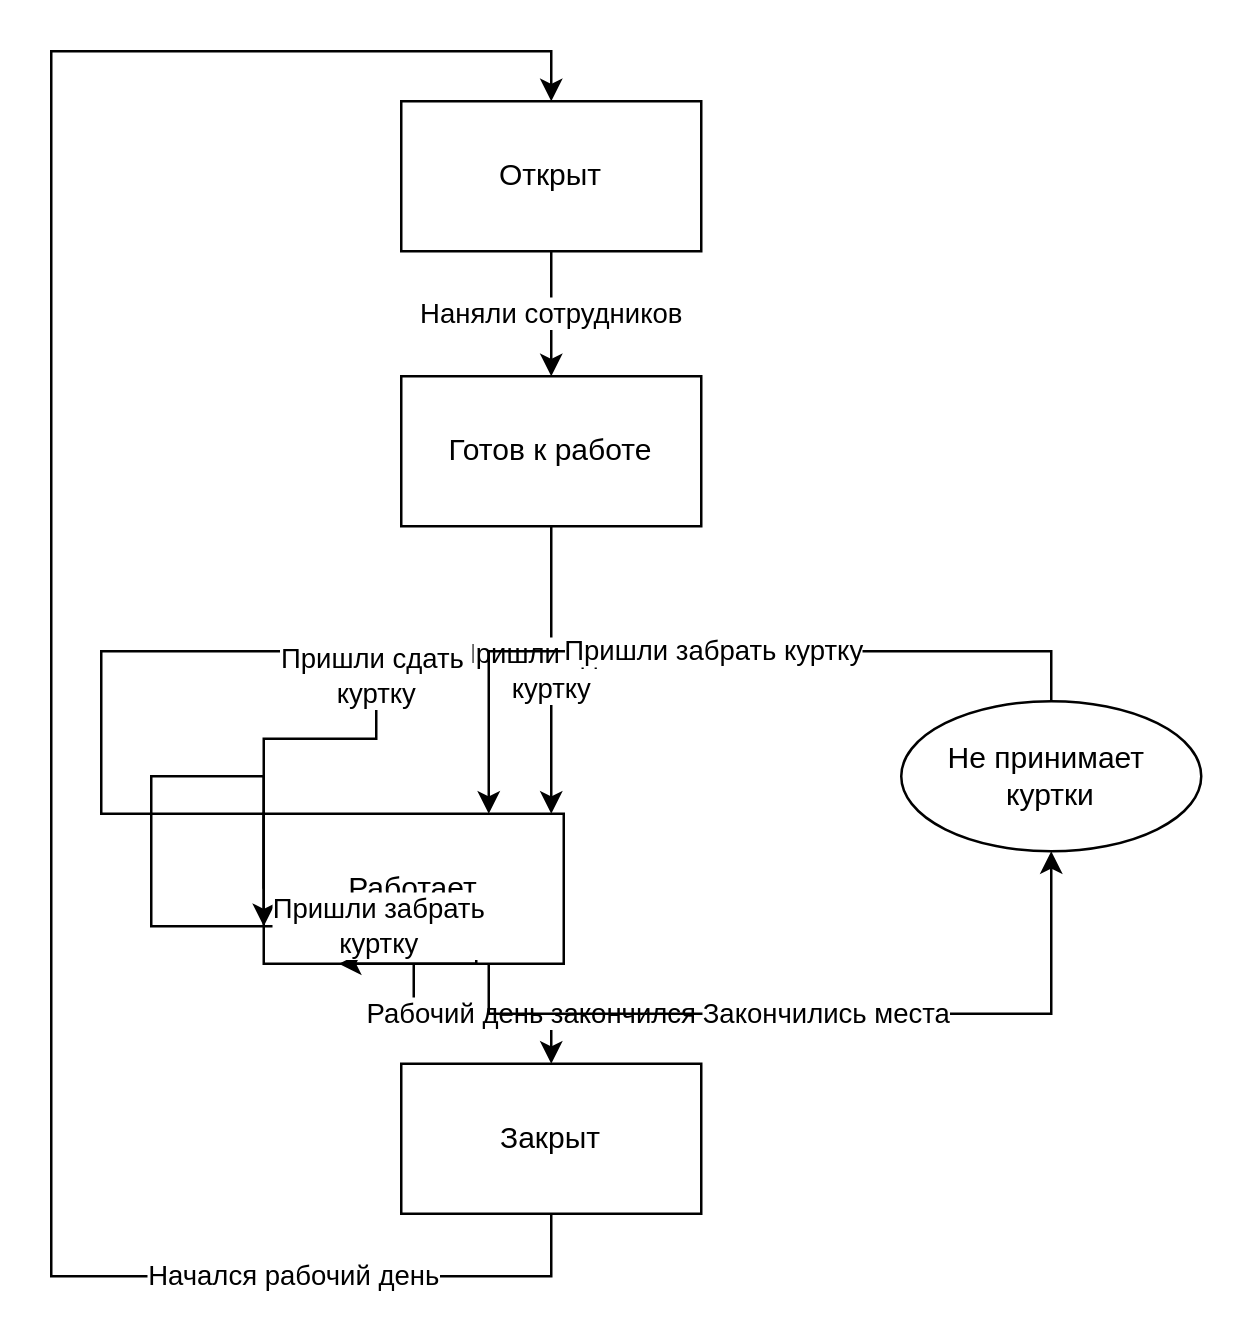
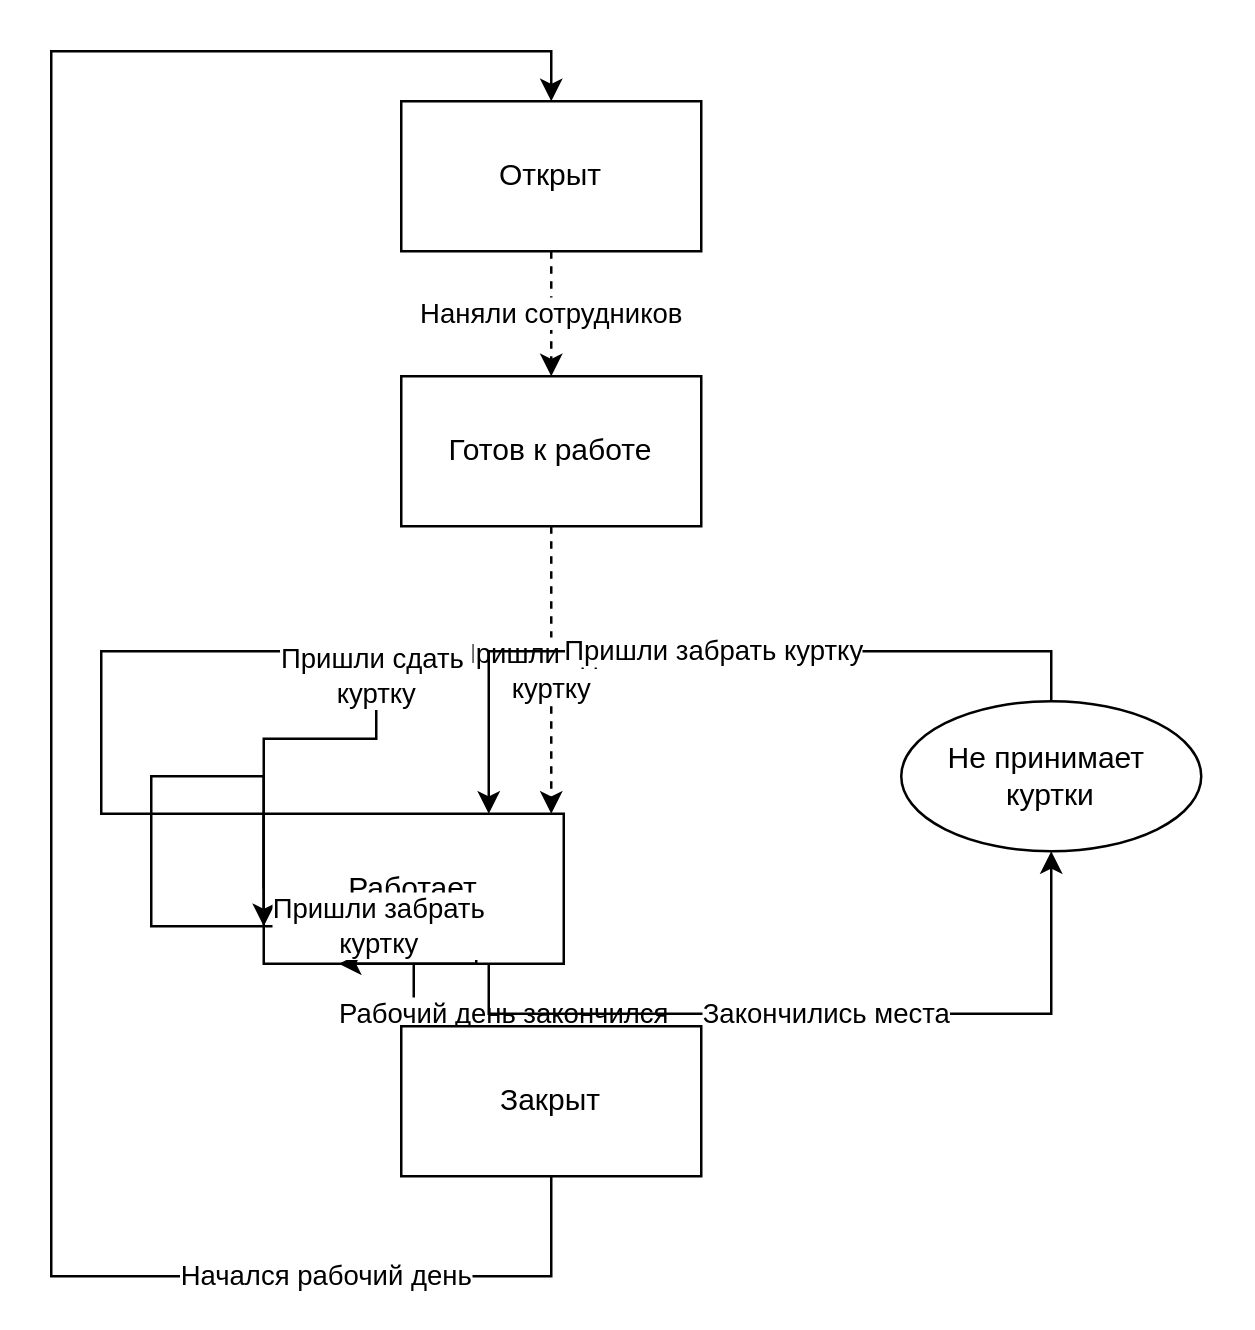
edge "Открыт" -> "Готов к работе": style solid -> dashed
edge "Готов к работе" -> "Работает": style solid -> dashed
node "Закрыт": moved (551, 1139) -> (551, 1101)
